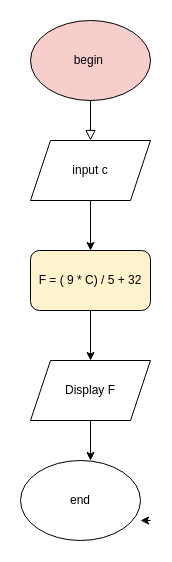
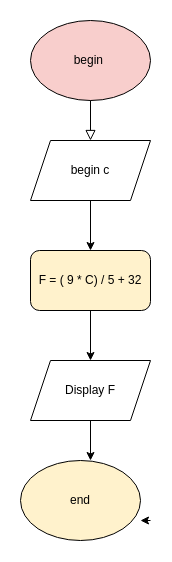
node "input c": label "input c" -> "begin c"
node "end": fillcolor #ffffff -> #fff2cc
